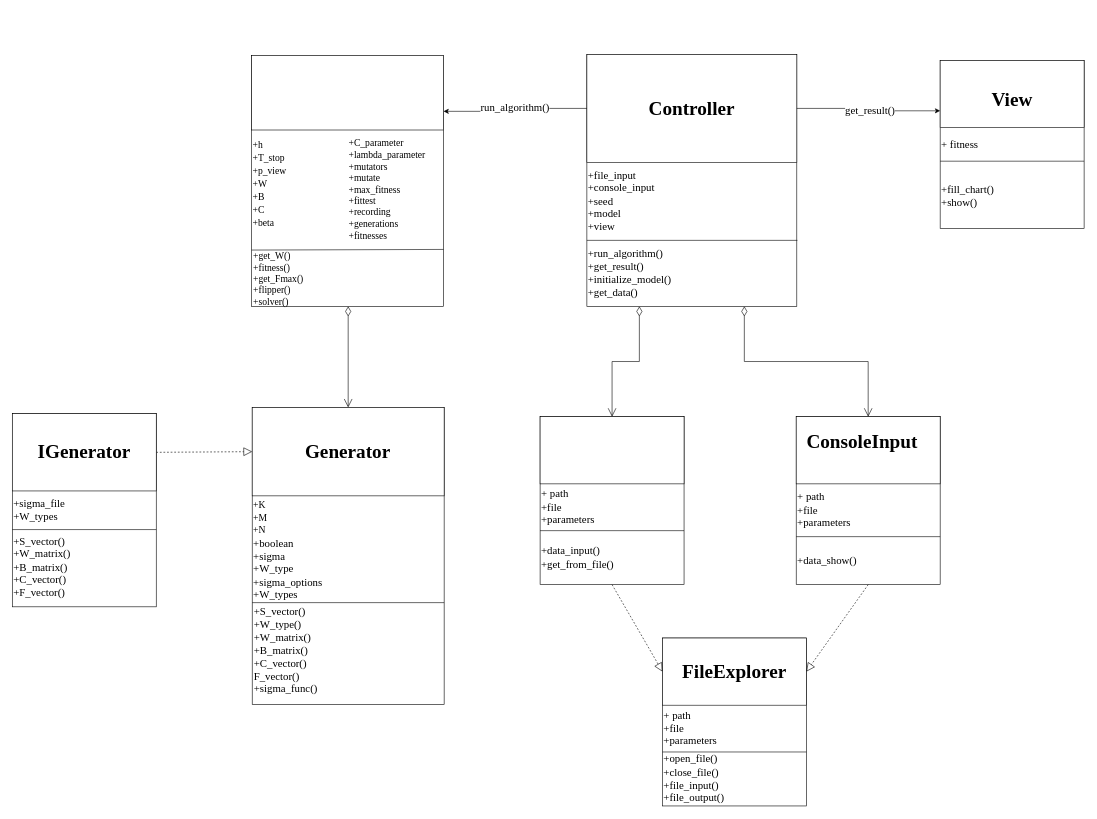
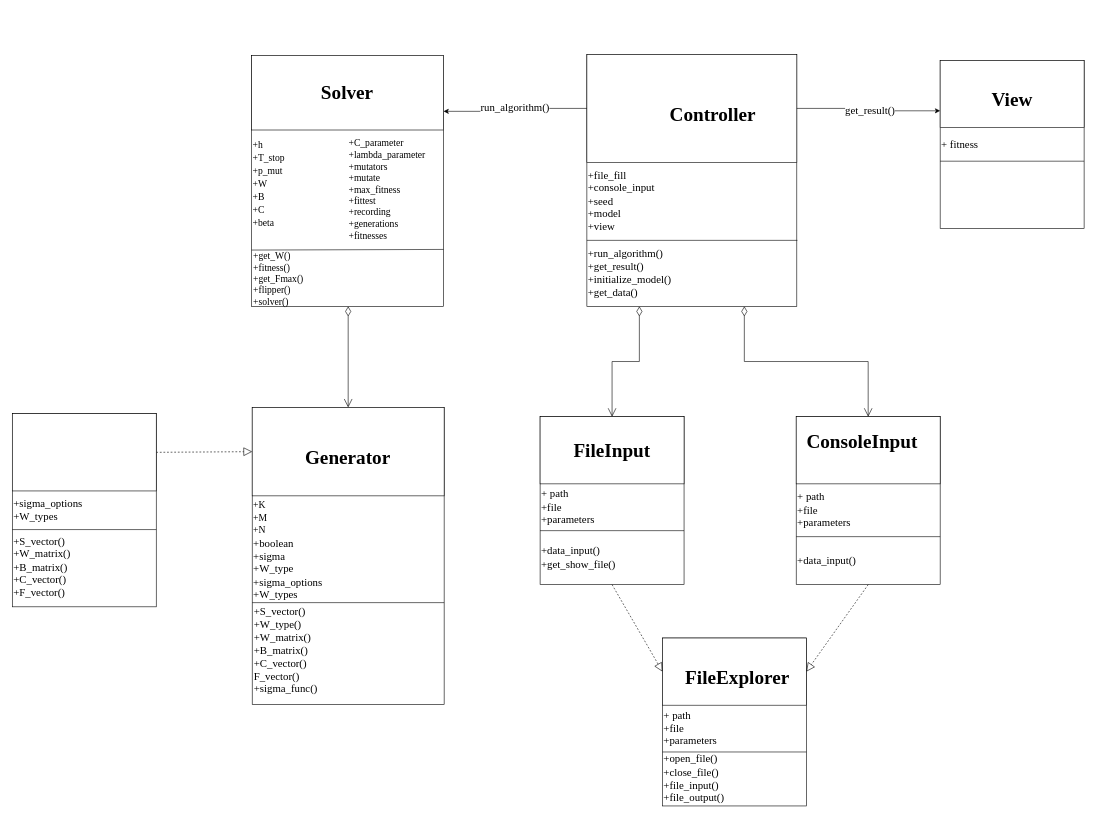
node "Solver": added
node "Controller": moved (692, 108) -> (713, 114)
node "+h +T_stop +p_view +W +B +C +beta": label "+h +T_stop +p_view +W +B +C +beta" -> "+h +T_stop +p_mut +W +B +C +beta"
node "+fill_chart() +show()": removed
node "+file_input +console_input +seed +model +view": label "+file_input +console_input +seed +model +view" -> "+file_fill +console_input +seed +model +view"
node "FileInput": added
node "IGenerator": removed
node "Generator": moved (348, 452) -> (348, 458)
node "+sigma_file+W_types": label "+sigma_file+W_types" -> "+sigma_options+W_types"
node "+data_input() +get_from_file()": label "+data_input() +get_from_file()" -> "+data_input() +get_show_file()"
node "+data_show()": label "+data_show()" -> "+data_input()"
node "FileExplorer": moved (735, 672) -> (738, 678)
